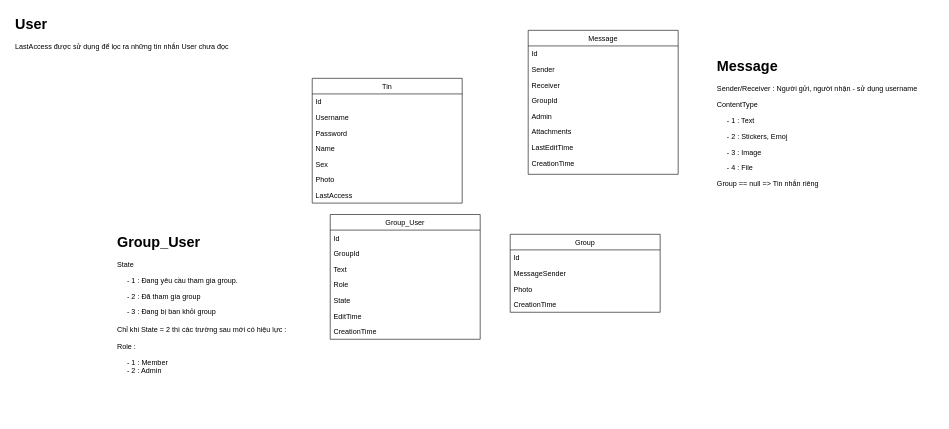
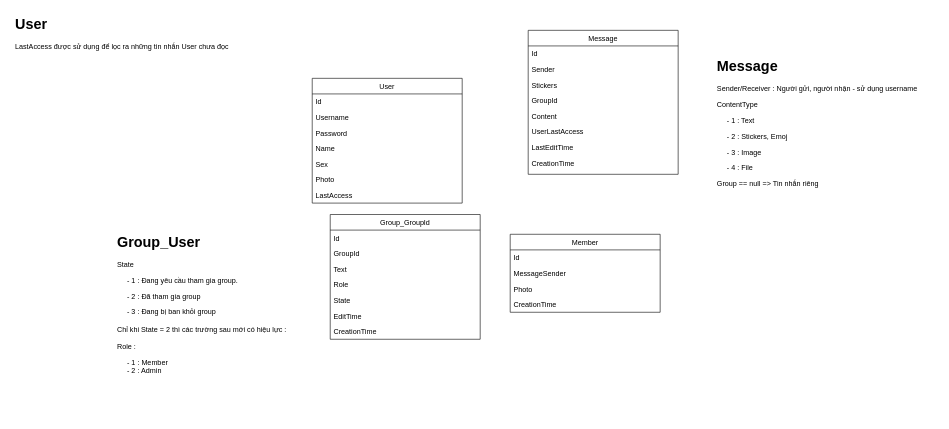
node "Receiver": label "Receiver" -> "Stickers"
node "Tin": label "Tin" -> "User"
node "Admin": label "Admin" -> "Content"
node "Attachments": label "Attachments" -> "UserLastAccess"
node "Group_User": label "Group_User" -> "Group_GroupId"
node "Group": label "Group" -> "Member"
